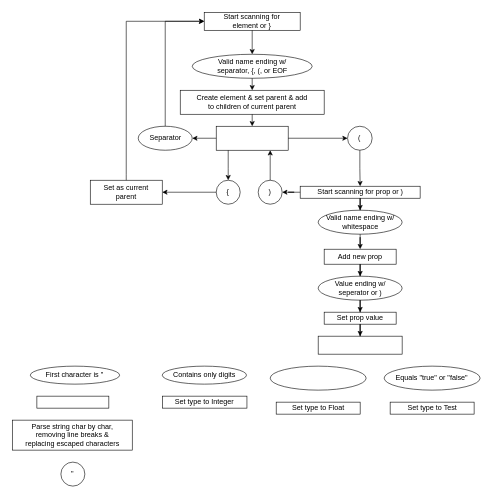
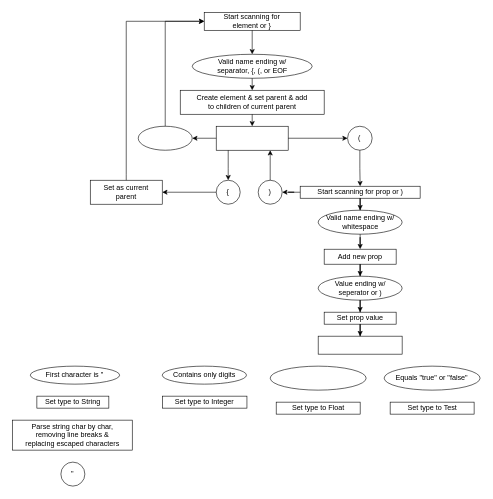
node "Separator": removed
node "Set type to String": added
